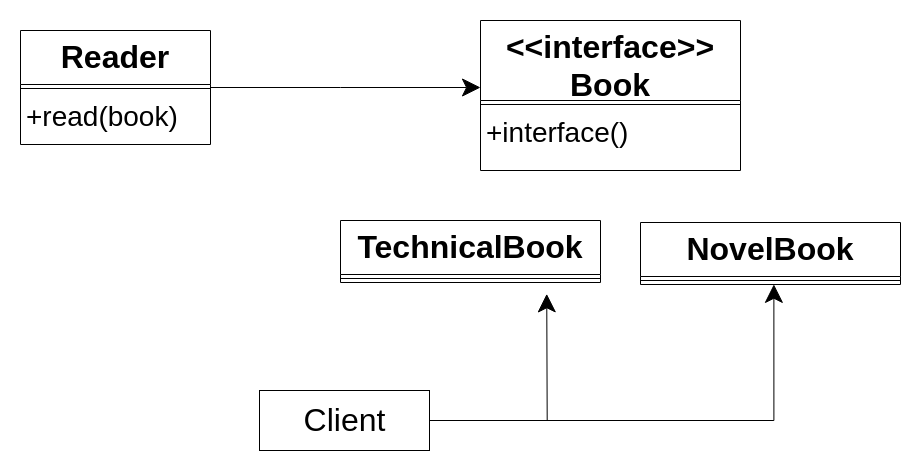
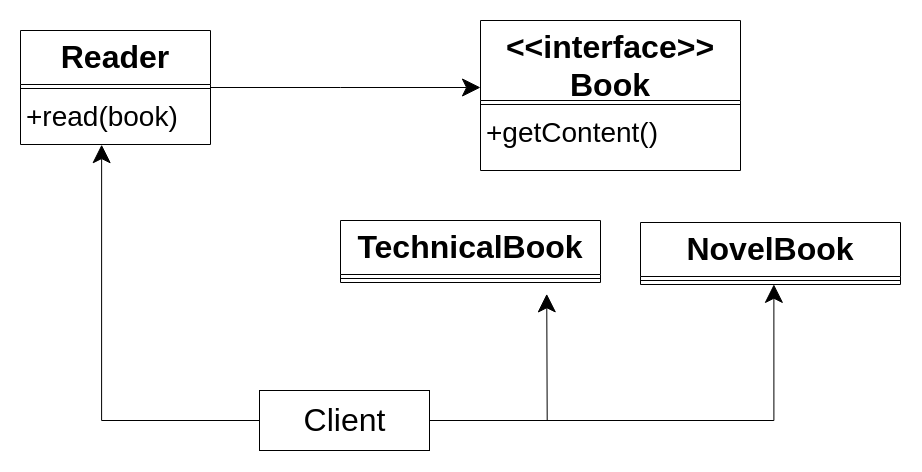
node "+interface()": label "+interface()" -> "+getContent()"
edge "Client" -> "+read(book)": added
